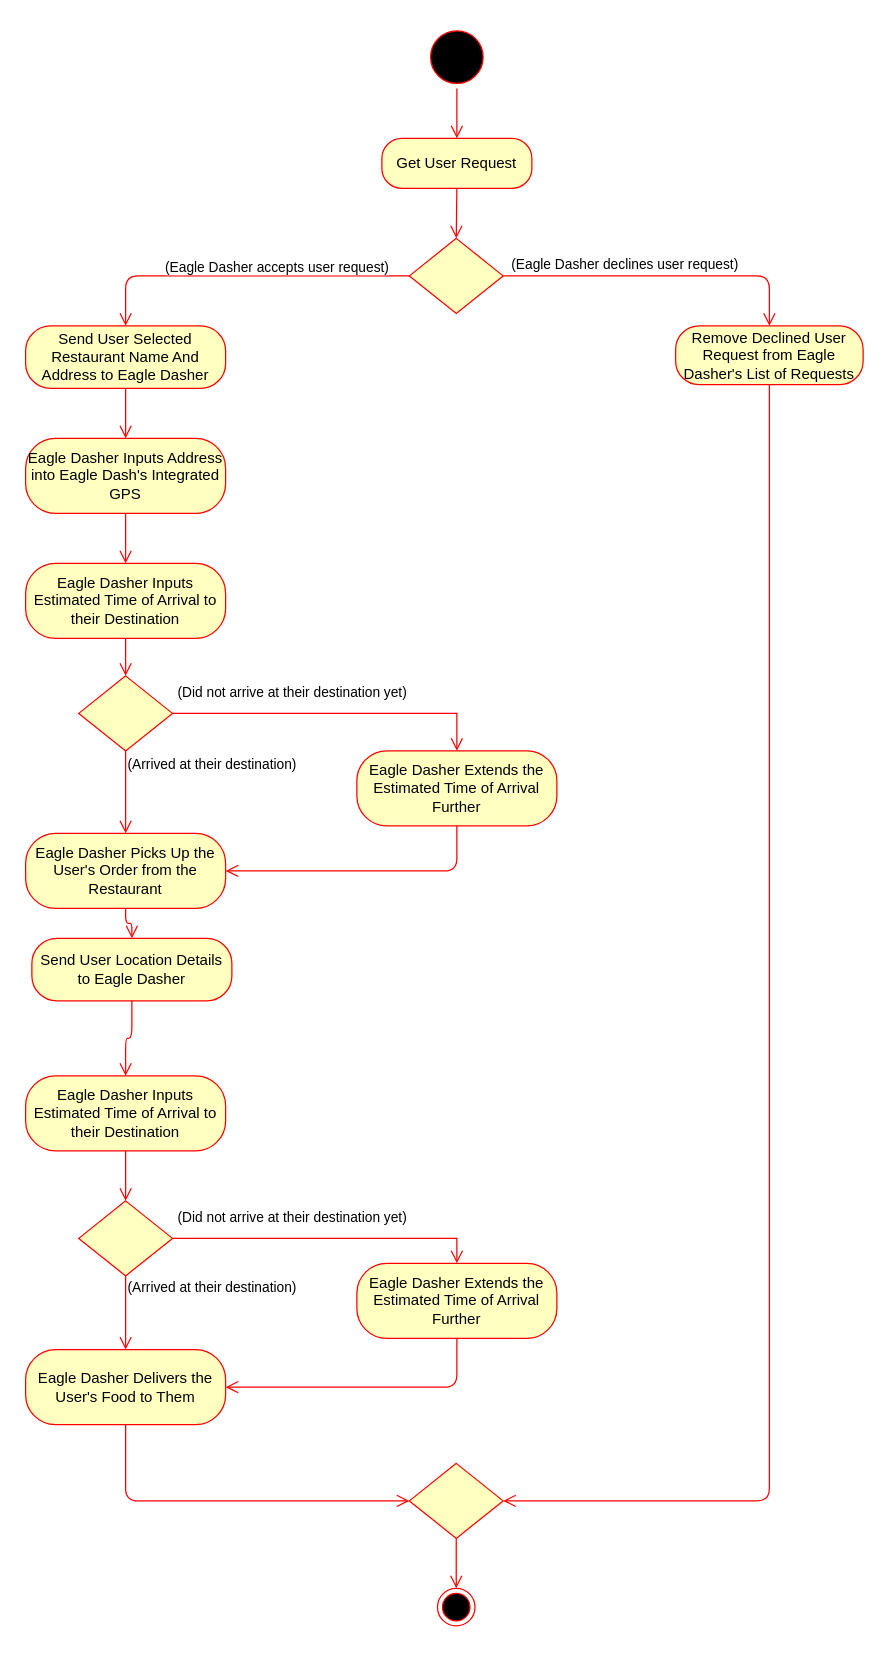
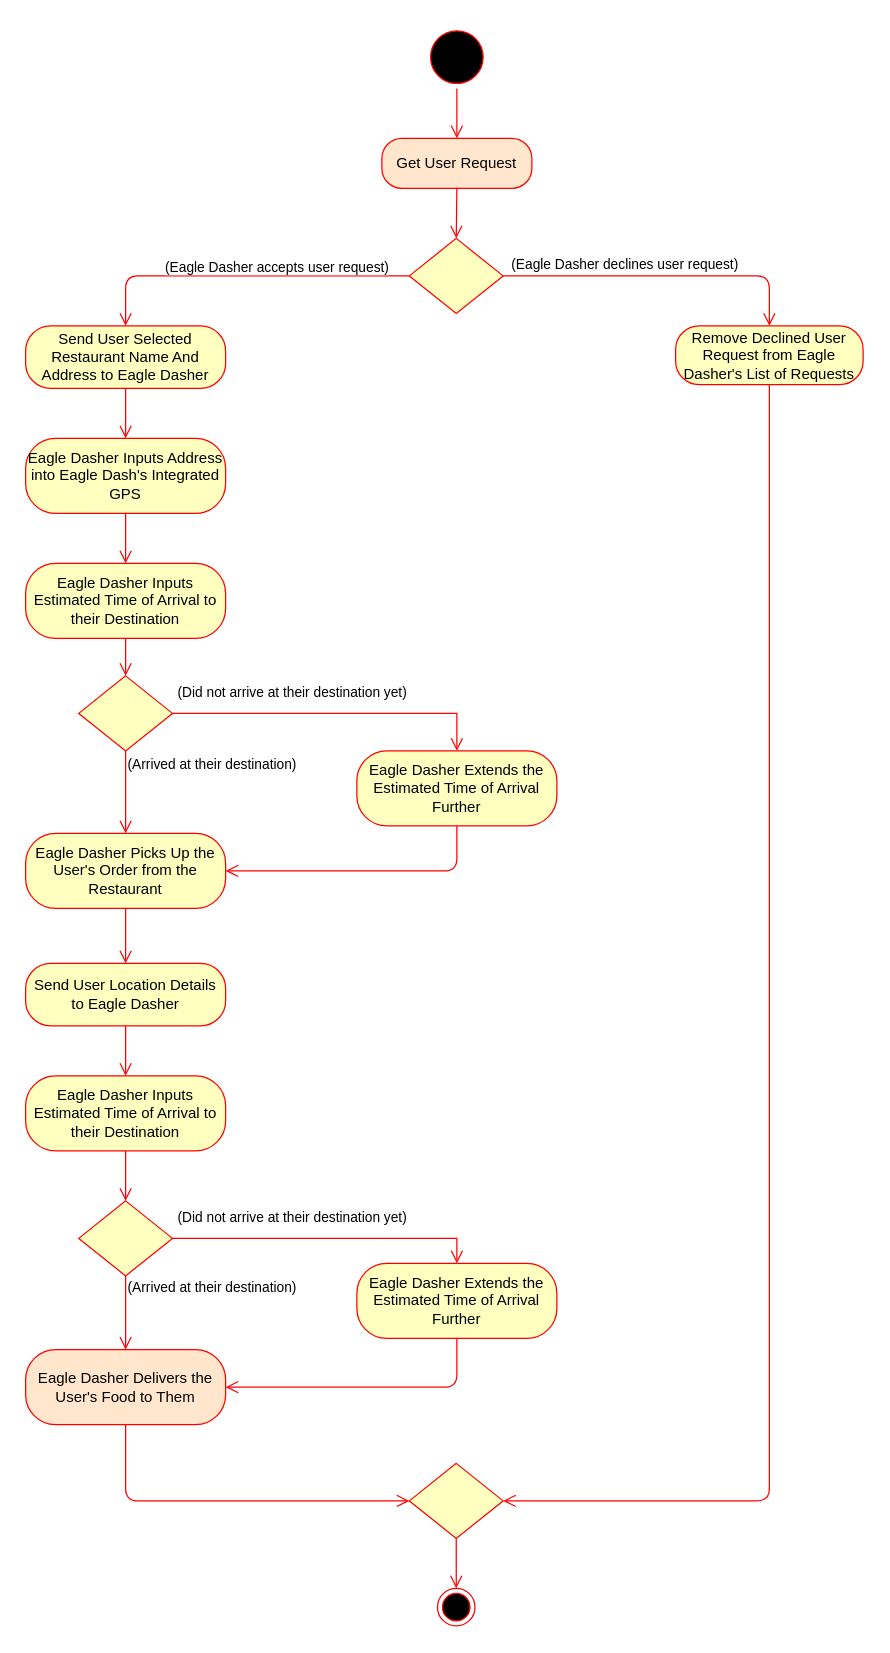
node "Get User Request": fillcolor #ffffc0 -> #ffe6cc
node "Send User Location Details to Eagle Dasher": moved (132, 969) -> (126, 994)
node "Eagle Dasher Delivers the User's Food to Them": fillcolor #ffffc0 -> #ffe6cc
